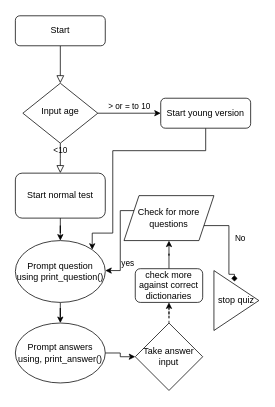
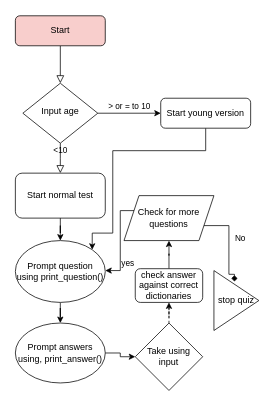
node "Start": fillcolor #ffffff -> #f8cecc
node "check more against correct dictionaries": label "check more against correct dictionaries" -> "check answer against correct dictionaries"
node "Take answer input": label "Take answer input" -> "Take using input"
